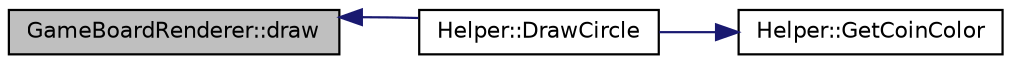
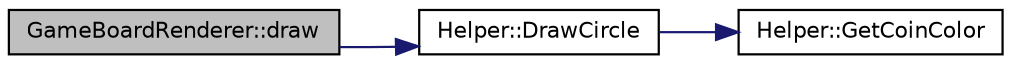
edge "Helper::DrawCircle" -> "GameBoardRenderer::draw": reversed
